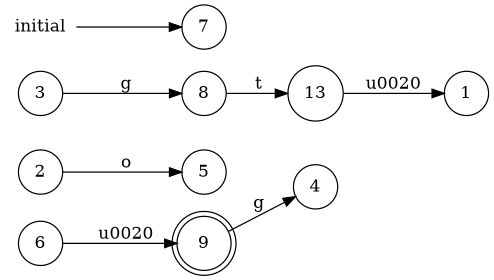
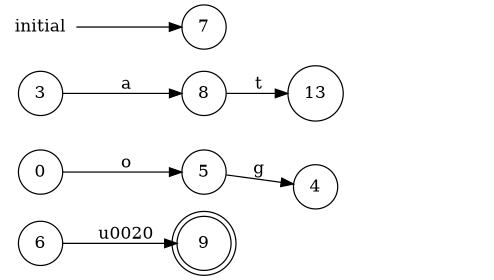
edge "3" -> "8": label "g" -> "a"
node "1": removed
node "2": label "2" -> "0"
edge "9" -> "4": now "5" -> "4"
